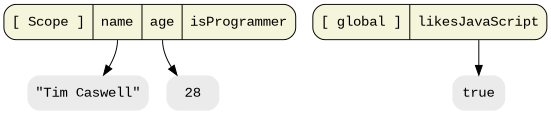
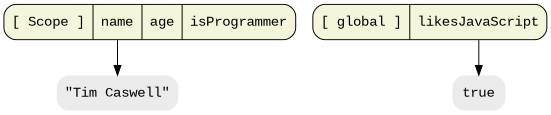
node "28": removed
